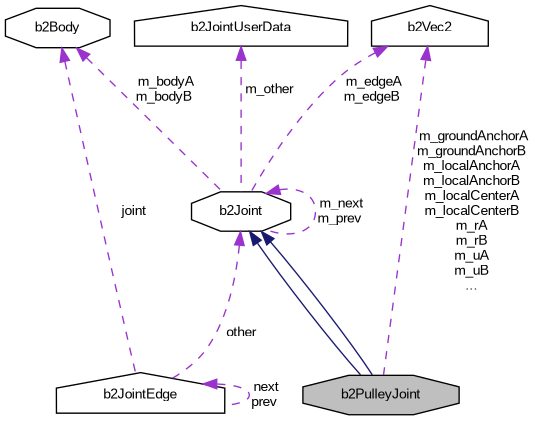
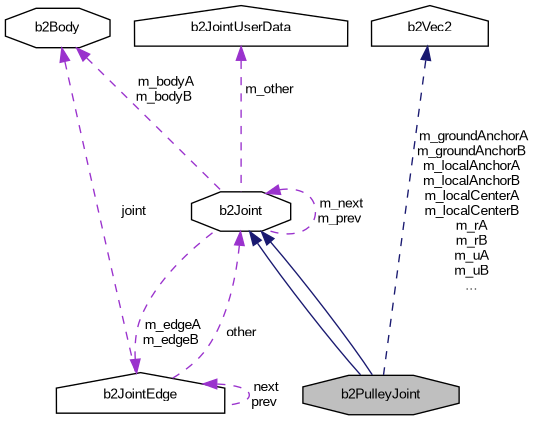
edge "b2Joint" -> "b2Vec2": now "b2Joint" -> "b2JointEdge"
edge "b2PulleyJoint" -> "b2Vec2": color darkorchid3 -> midnightblue
